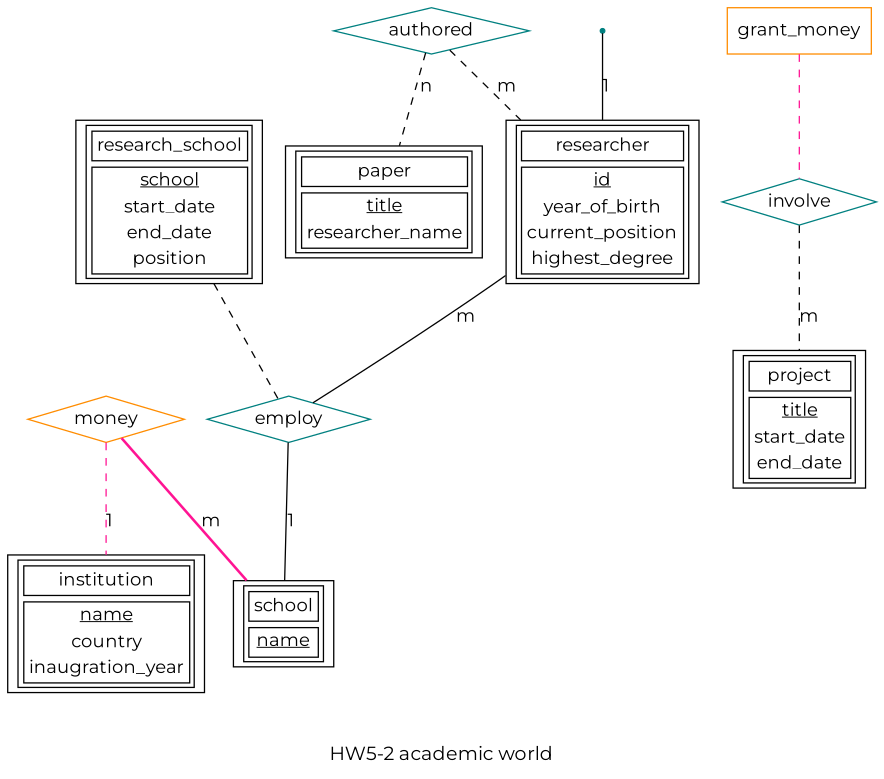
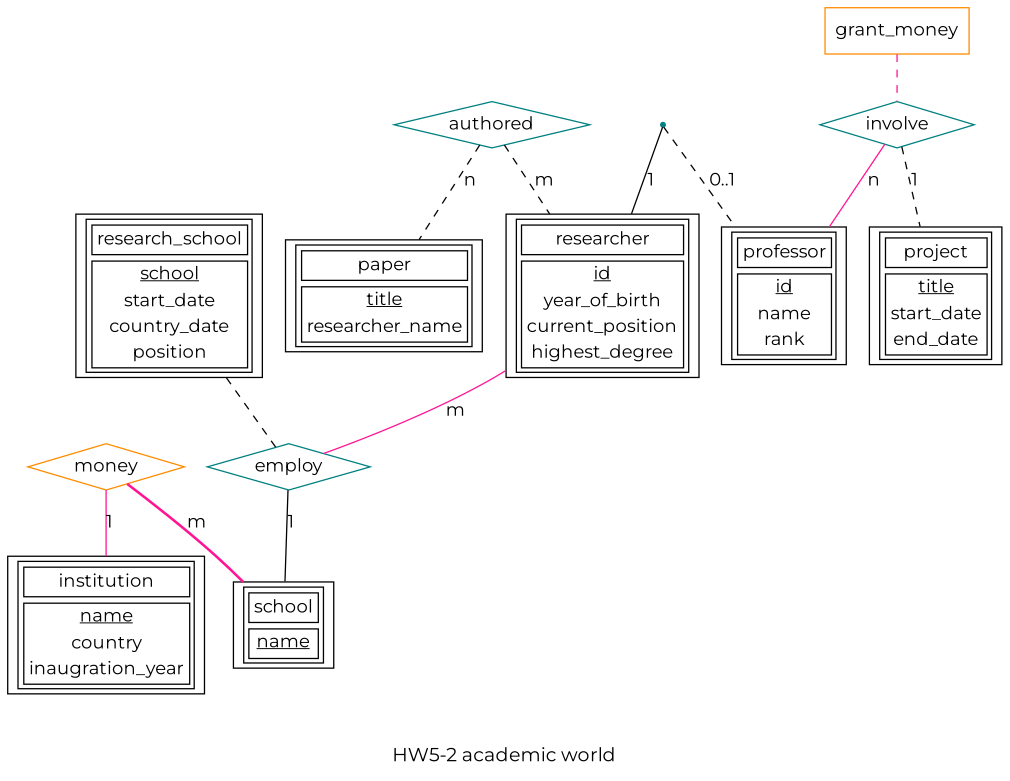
node "research_school": text "end_date" -> "country_date"
node "professor": added
edge "involve" -- "project": label "m" -> "1"
edge "researcher" -- "employ": color black -> deeppink
edge "money" -- "institution": style dashed -> solid
